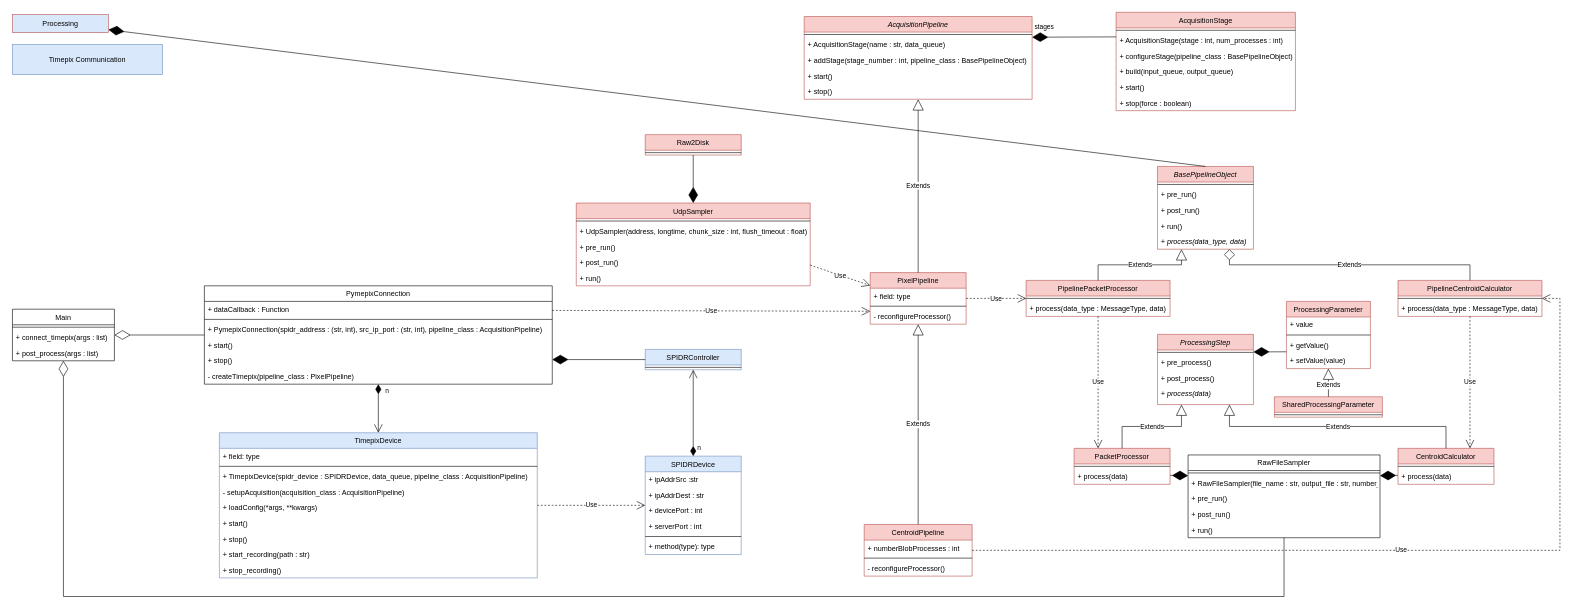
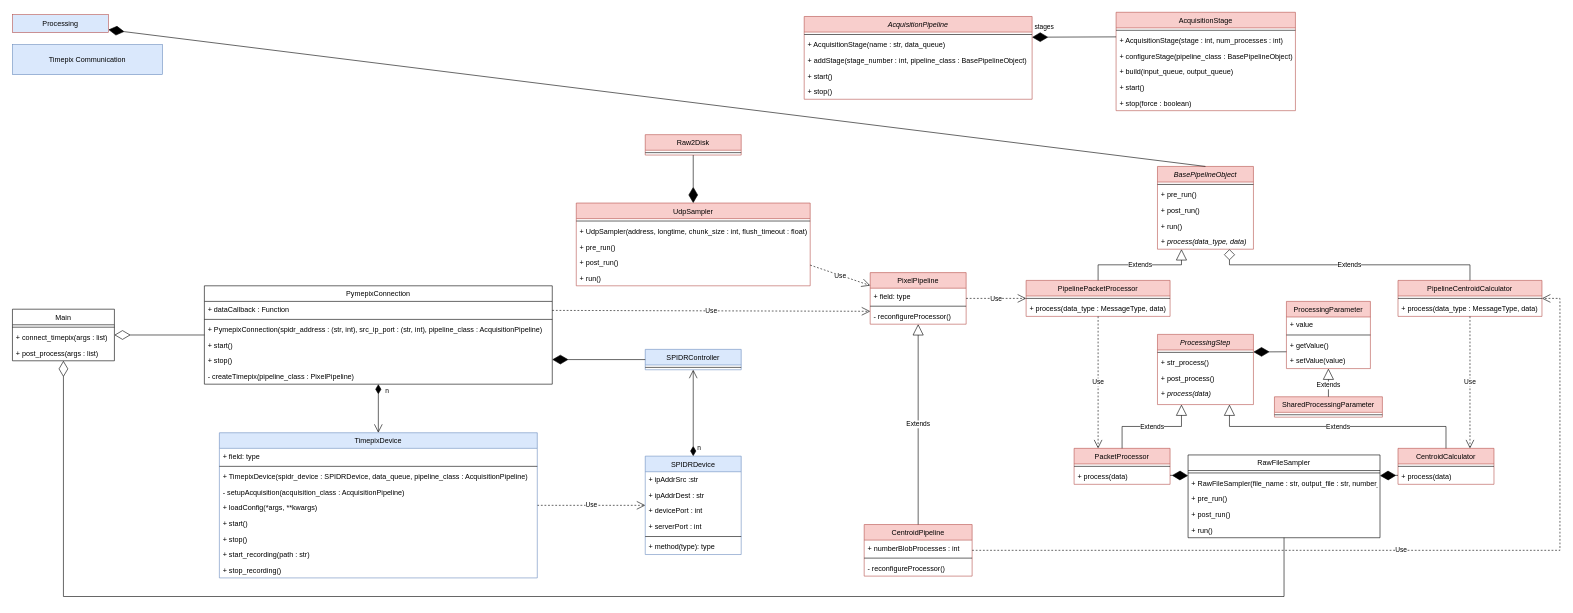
edge "PixelPipeline" -> "AcquisitionPipeline": removed, label "Extends"
node "+ pre_process()": label "+ pre_process()" -> "+ str_process()"
